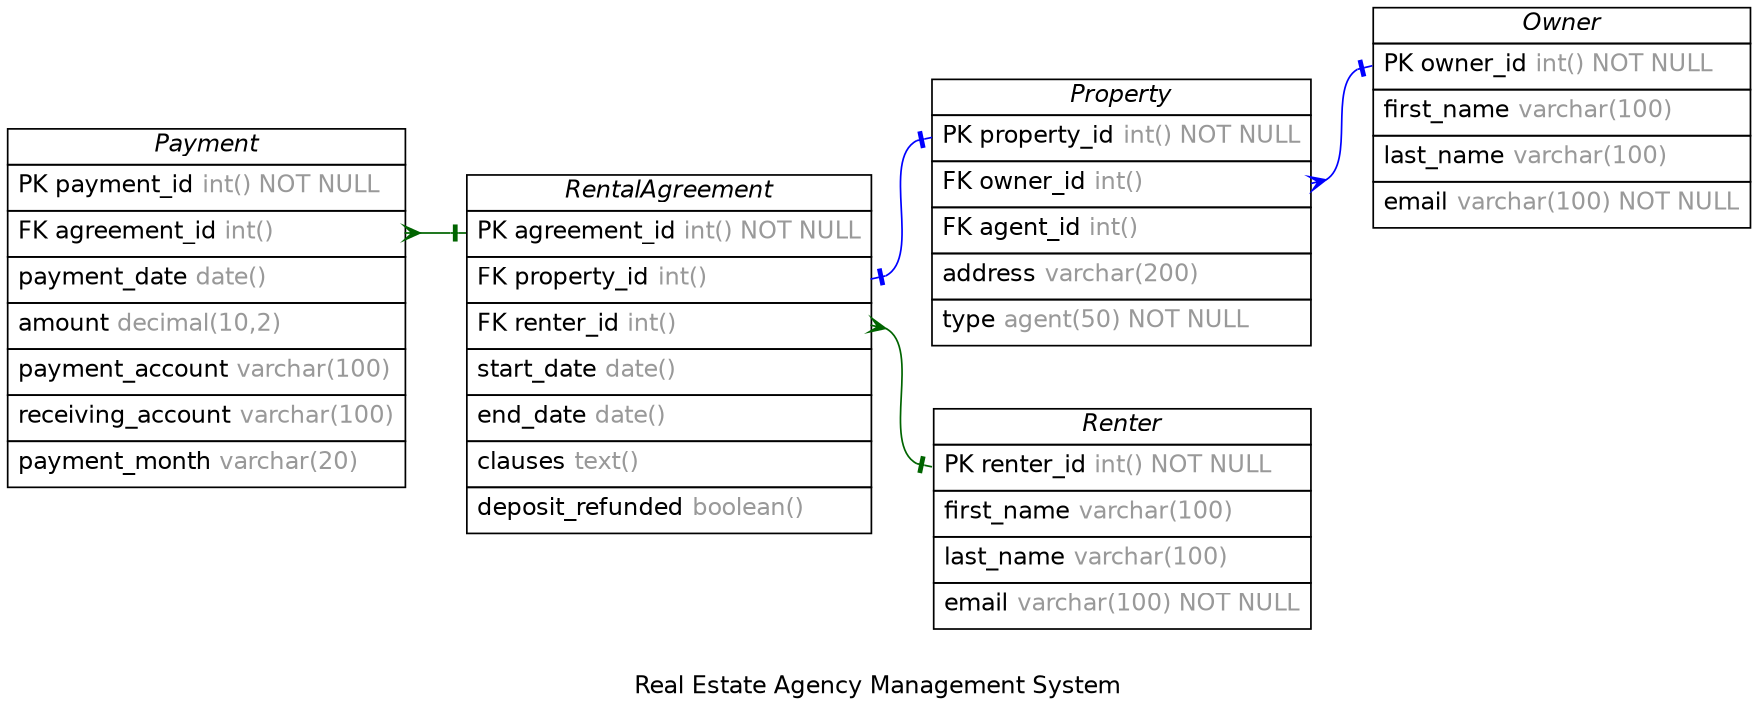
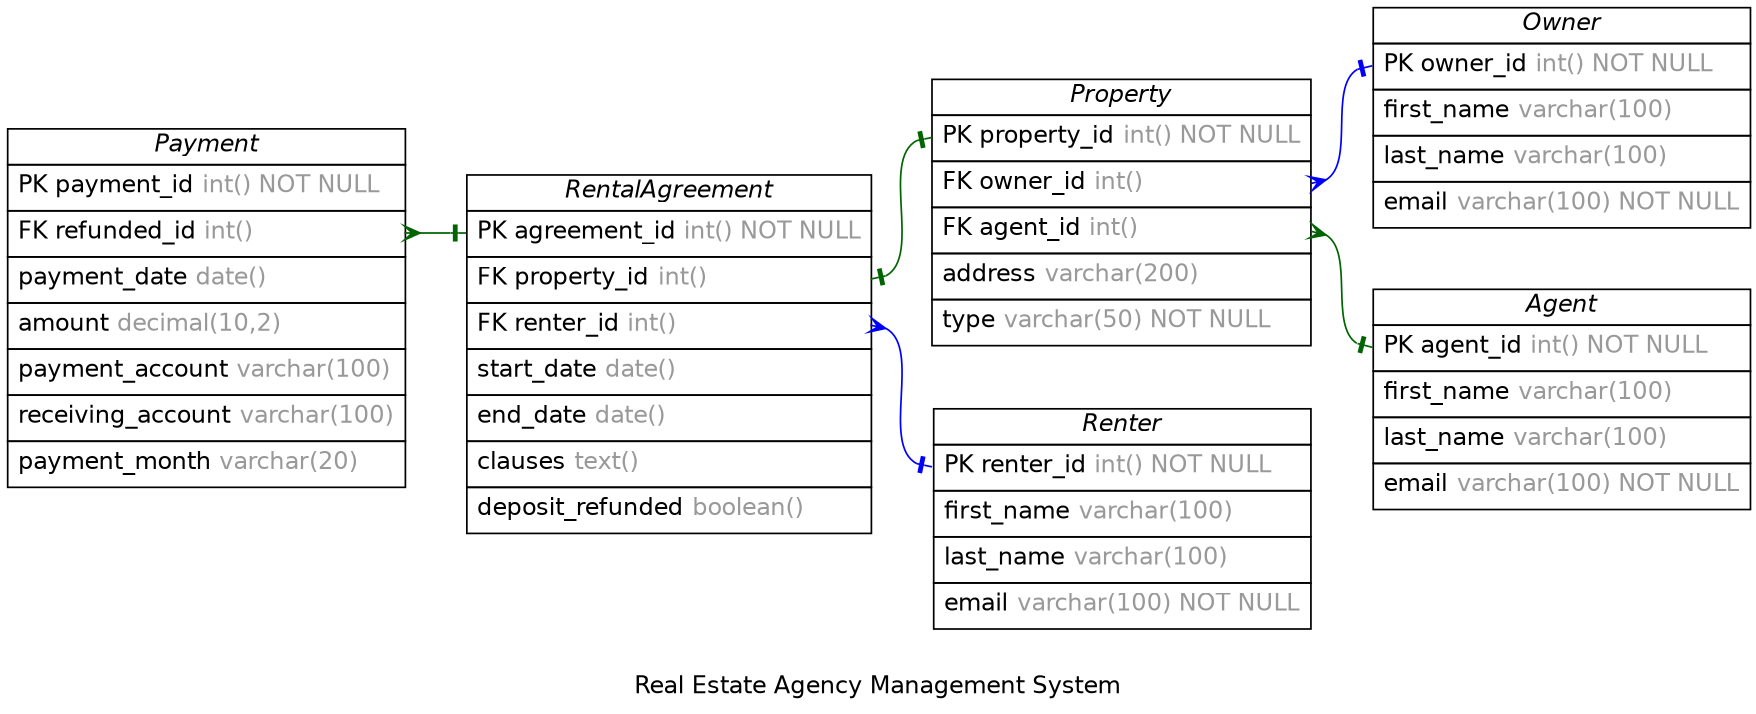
edge "Property" -- "RentalAgreement": color blue -> darkgreen
node "Payment": text "FK agreement_id" -> "FK refunded_id"
node "Property": text "agent(50) NOT NULL" -> "varchar(50) NOT NULL"
edge "RentalAgreement" -- "Renter": color darkgreen -> blue
node "Agent": added
